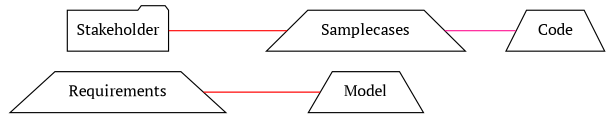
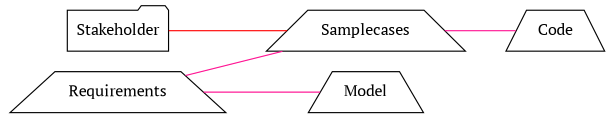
edge "Samplecases" -- "Requirements": added
edge "Requirements" -- "Model": color red -> deeppink
